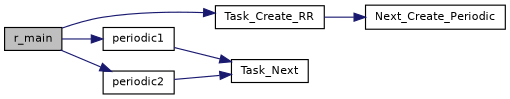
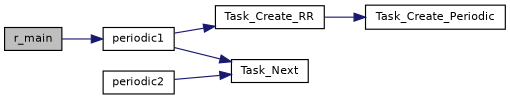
edge "r_main" -> "Task_Create_RR": now "periodic1" -> "Task_Create_RR"
node "Next_Create_Periodic": label "Next_Create_Periodic" -> "Task_Create_Periodic"
edge "r_main" -> "periodic2": removed
